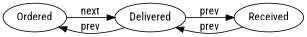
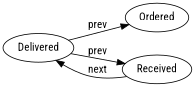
edge "Ordered" -> "Delivered": removed, label "next"
edge "Received" -> "Delivered": label "prev" -> "next"
